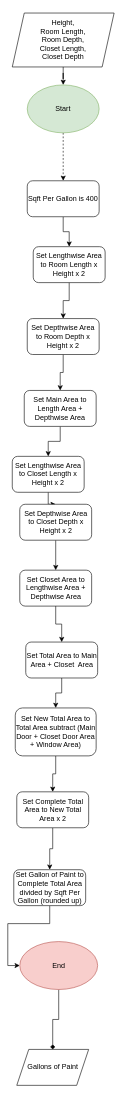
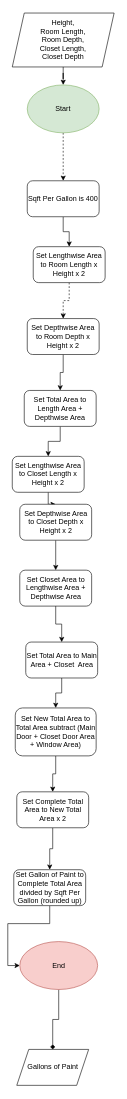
edge "Set Lengthwise Area to Room Length x Height x 2" -> "Set Depthwise Area to Room Depth x Height x 2": style solid -> dashed
node "Set Main Area to Length Area + Depthwise Area": label "Set Main Area to Length Area + Depthwise Area" -> "Set Total Area to Length Area + Depthwise Area"
